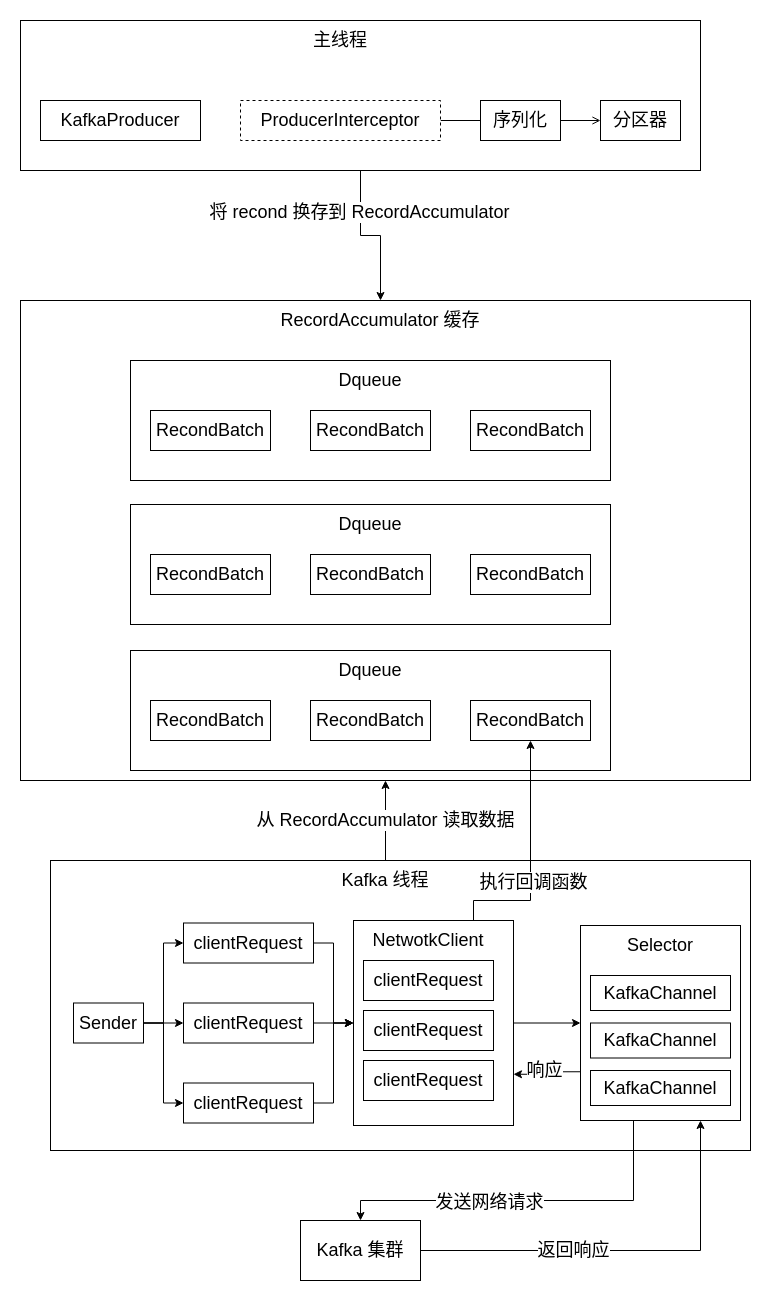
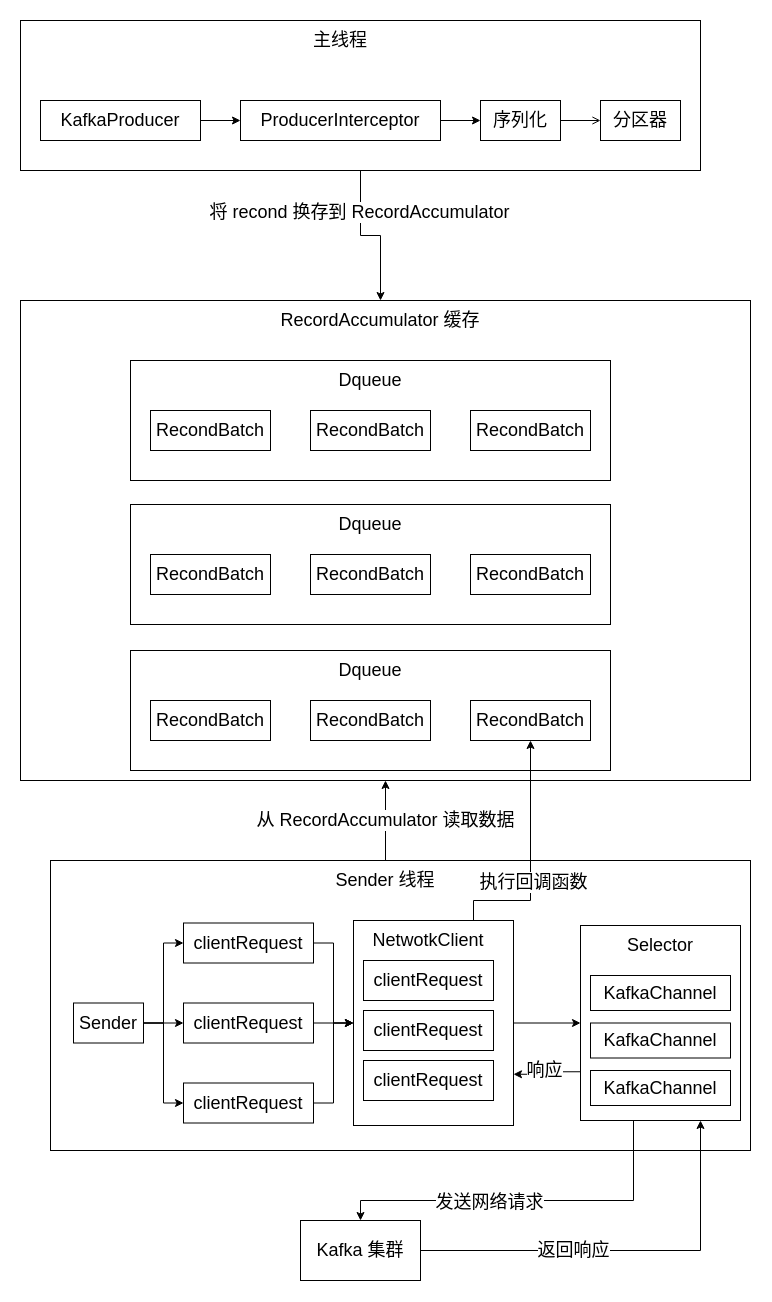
edge "KafkaProducer" -> "ProducerInterceptor": added
node "ProducerInterceptor": style dashed -> solid
edge "ProducerInterceptor" -- "序列化": arrowhead none -> classic
node "Kafka 线程": label "Kafka 线程" -> "Sender 线程"
